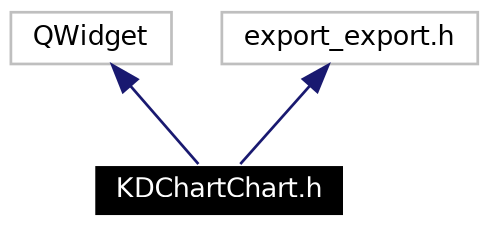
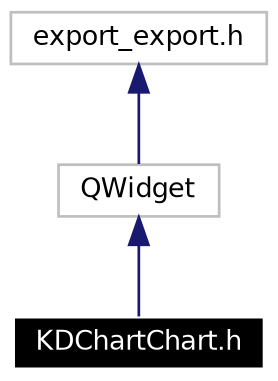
edge "KDChartChart.h" -> "export_export.h": now "QWidget" -> "export_export.h"
